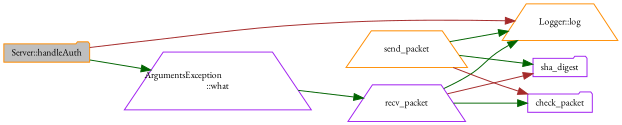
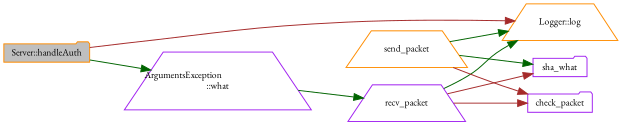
node "sha_digest": label "sha_digest" -> "sha_what"
edge "recv_packet" -> "check_packet": color darkgreen -> brown
